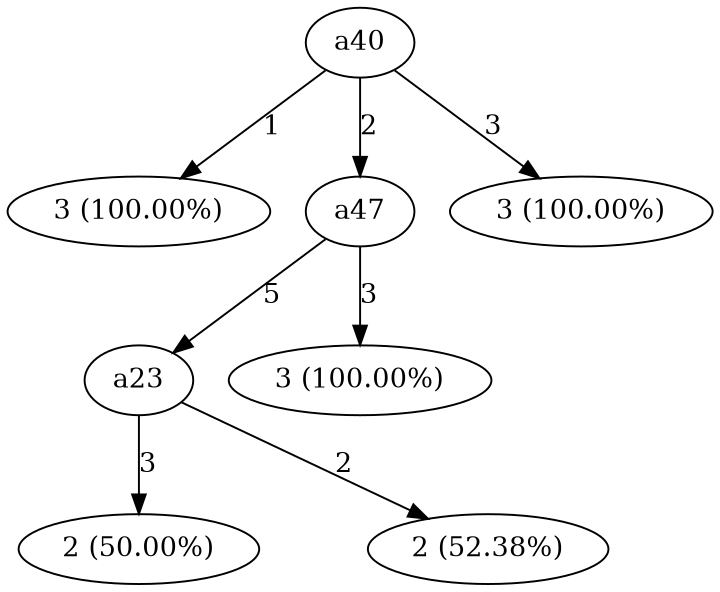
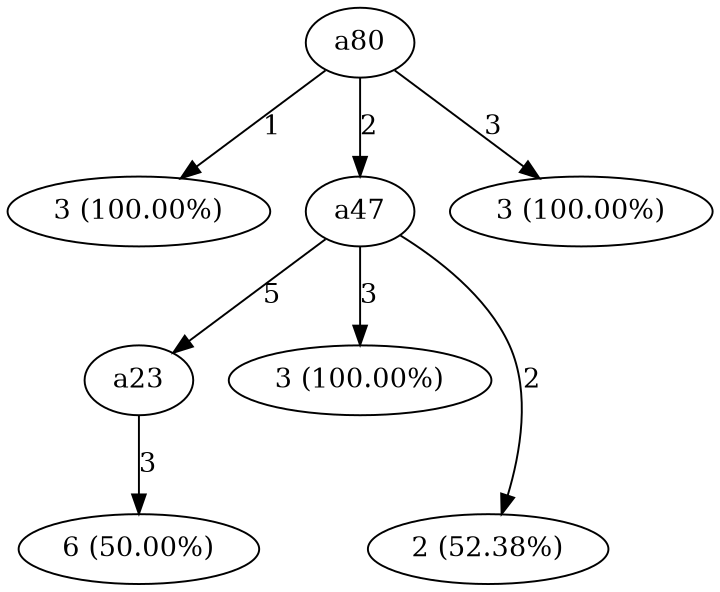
node "a40": label "a40" -> "a80"
edge "a23" -> "2 (52.38%)": now "a47" -> "2 (52.38%)"
node "2 (50.00%)": label "2 (50.00%)" -> "6 (50.00%)"
